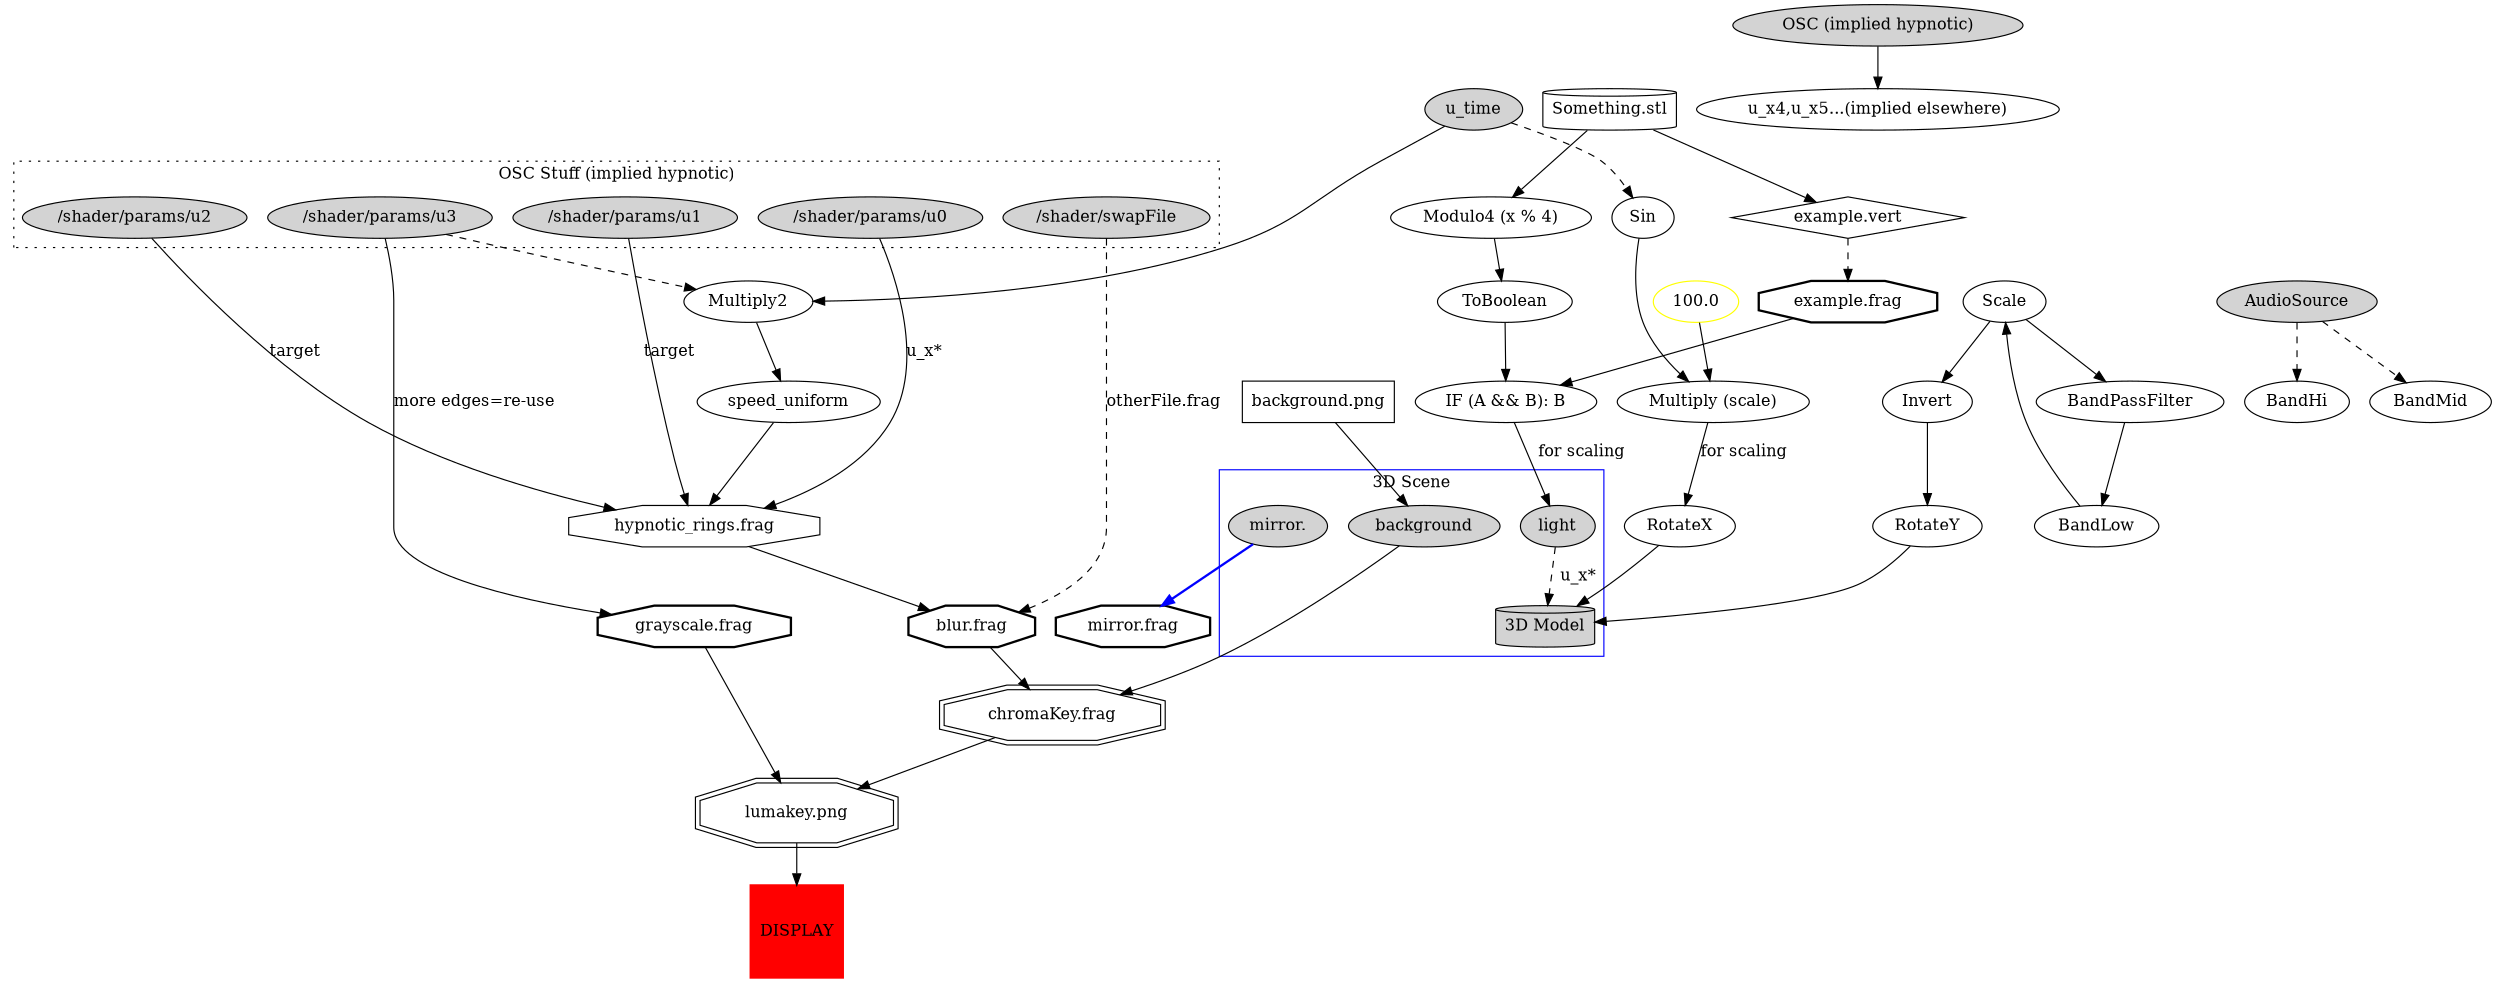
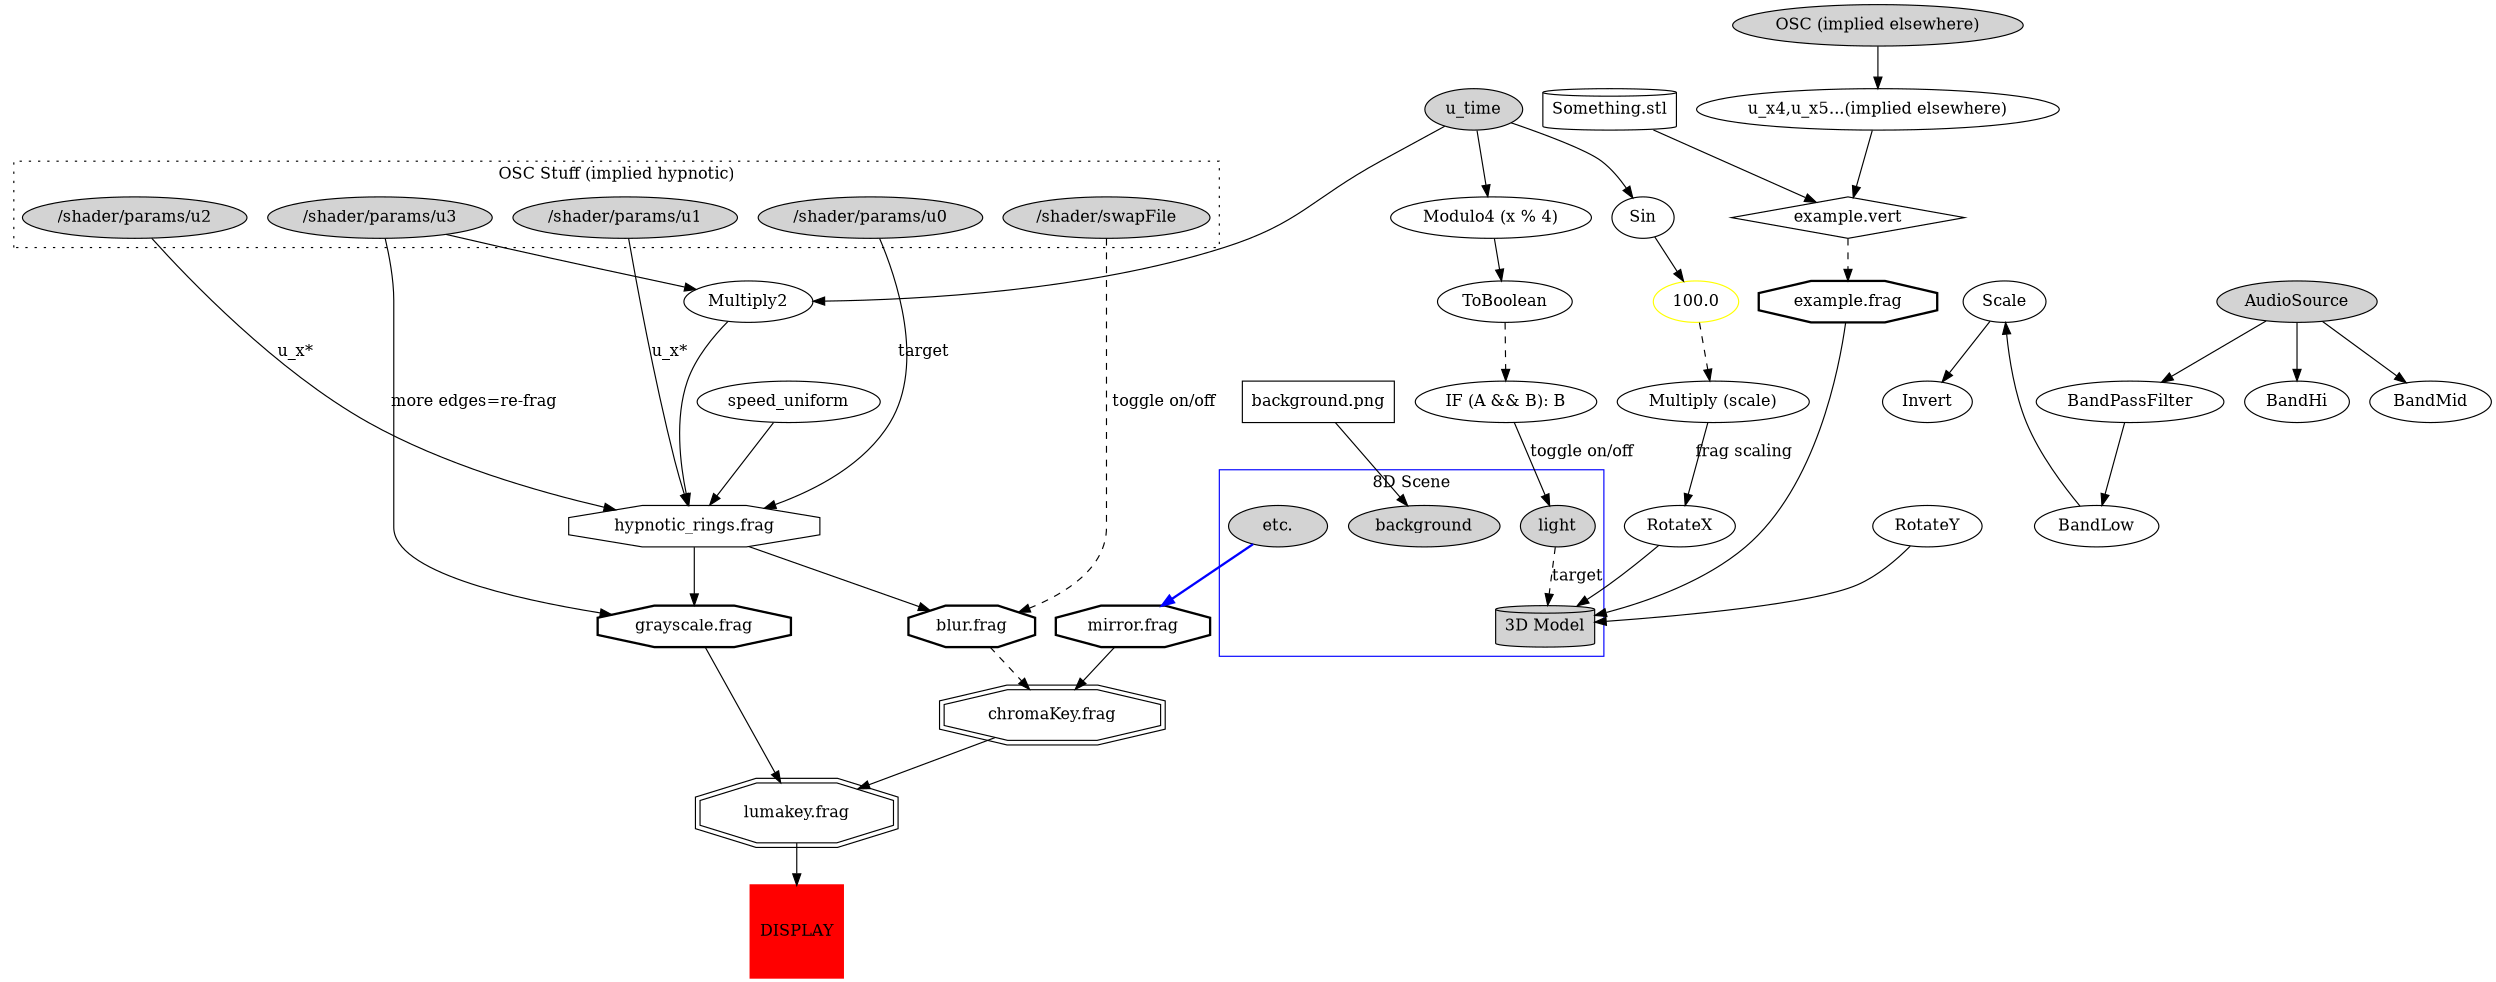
node "OSC (implied hypnotic)": label "OSC (implied hypnotic)" -> "OSC (implied elsewhere)"
edge "u_time" -> "Sin": style dashed -> solid
edge "u_x4,u_x5...(implied elsewhere)" -> "example.vert": added
edge "Something.stl" -> "Modulo4 (x % 4)": now "u_time" -> "Modulo4 (x % 4)"
edge "/shader/params/u3" -> "Multiply2": style dashed -> solid
edge "Sin" -> "Multiply (scale)": now "Sin" -> "100.0"
edge "Multiply2" -> "speed_uniform": now "Multiply2" -> "hypnotic_rings.frag"
edge "ToBoolean" -> "IF (A && B): B": style solid -> dashed
edge "AudioSource" -> "BandHi": style dashed -> solid
edge "Scale" -> "BandPassFilter": now "AudioSource" -> "BandPassFilter"
edge "AudioSource" -> "BandMid": style dashed -> solid
edge "example.frag" -> "IF (A && B): B": now "example.frag" -> "3D Model"
edge "/shader/params/u2" -> "hypnotic_rings.frag": label "target" -> "u_x*"
edge "/shader/params/u1" -> "hypnotic_rings.frag": label "target" -> "u_x*"
edge "/shader/params/u0" -> "hypnotic_rings.frag": label "u_x*" -> "target"
edge "100.0" -> "Multiply (scale)": style solid -> dashed
edge "/shader/params/u3" -> "grayscale.frag": label "more edges=re-use" -> "more edges=re-frag"
edge "/shader/swapFile" -> "blur.frag": label "otherFile.frag" -> "toggle on/off"
edge "IF (A && B): B" -> "light": label "for scaling" -> "toggle on/off"
edge "Multiply (scale)" -> "RotateX": label "for scaling" -> "frag scaling"
edge "Invert" -> "RotateY": removed
cluster "3D Scene": label "3D Scene" -> "8D Scene"
node "mirror.": label "mirror." -> "etc."
edge "hypnotic_rings.frag" -> "grayscale.frag": added
edge "light" -> "3D Model": label "u_x*" -> "target"
edge "background" -> "chromaKey.frag": now "mirror.frag" -> "chromaKey.frag"
edge "blur.frag" -> "chromaKey.frag": style solid -> dashed
node "lumakey.png": label "lumakey.png" -> "lumakey.frag"
